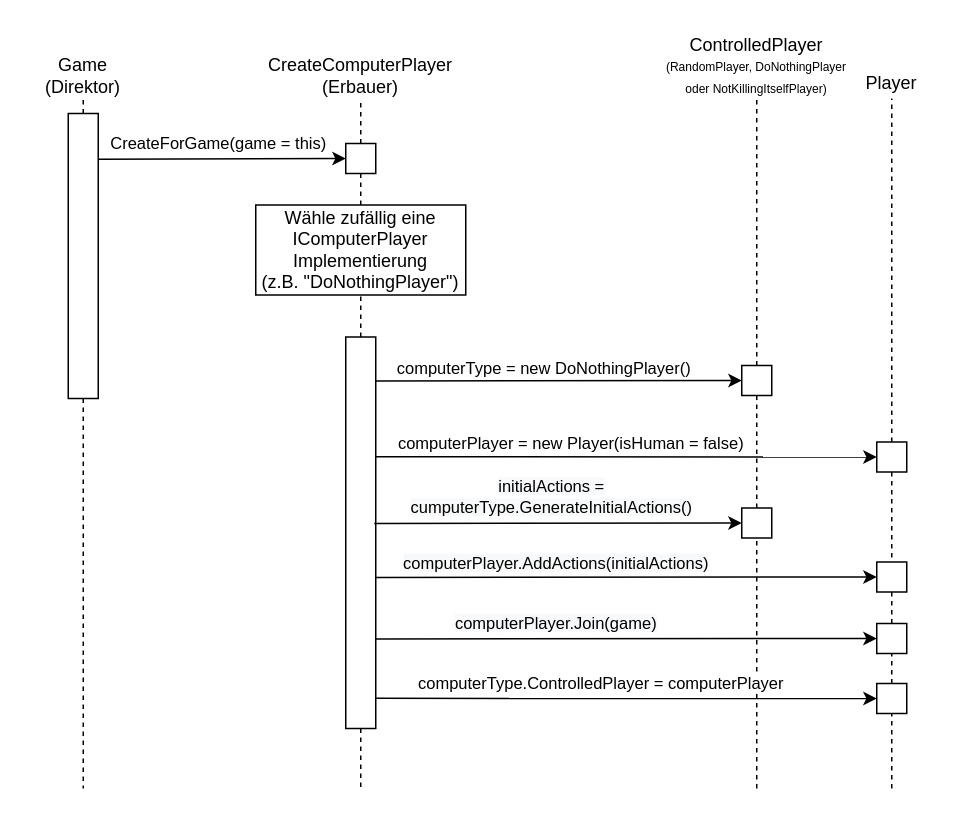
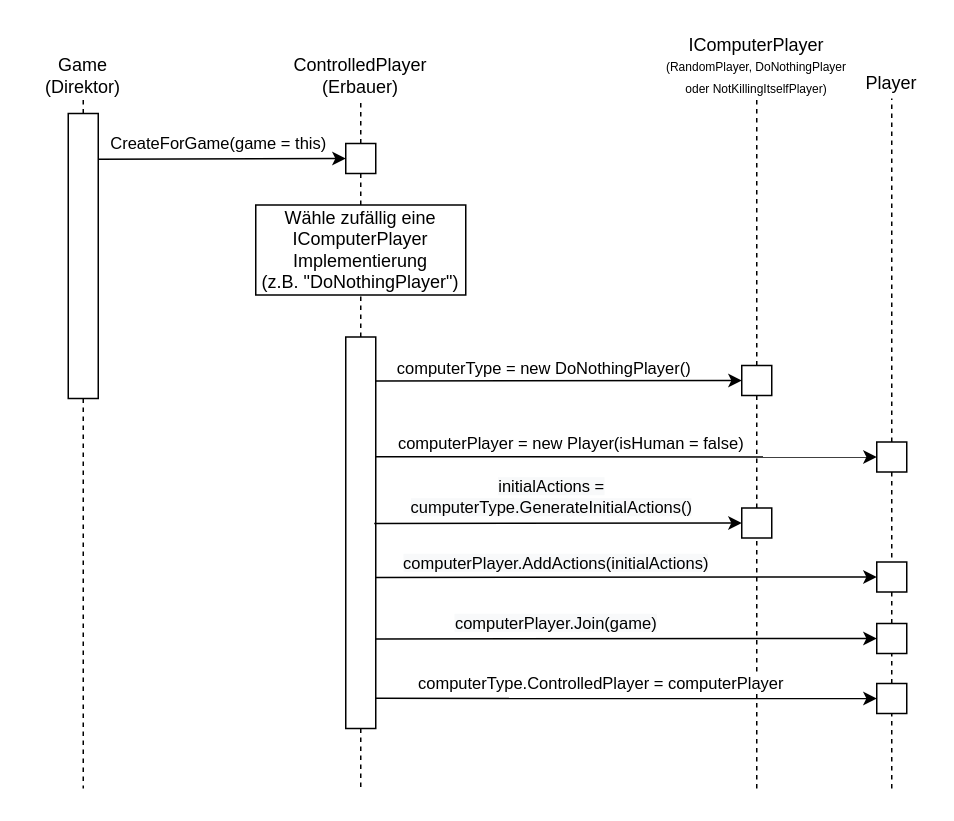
node "ControlledPlayer": label "ControlledPlayer" -> "IComputerPlayer"
node "CreateComputerPlayer (Erbauer)": label "CreateComputerPlayer (Erbauer)" -> "ControlledPlayer (Erbauer)"
